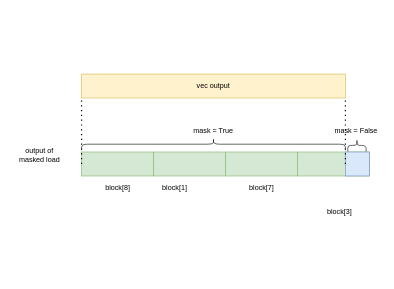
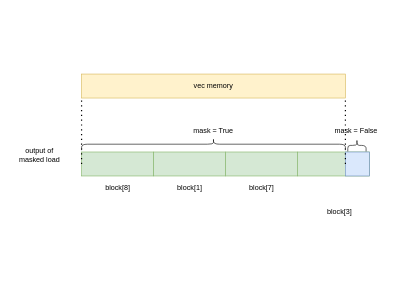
node "vec output": label "vec output" -> "vec memory"
node "block[1]": moved (174, 188) -> (189, 188)
